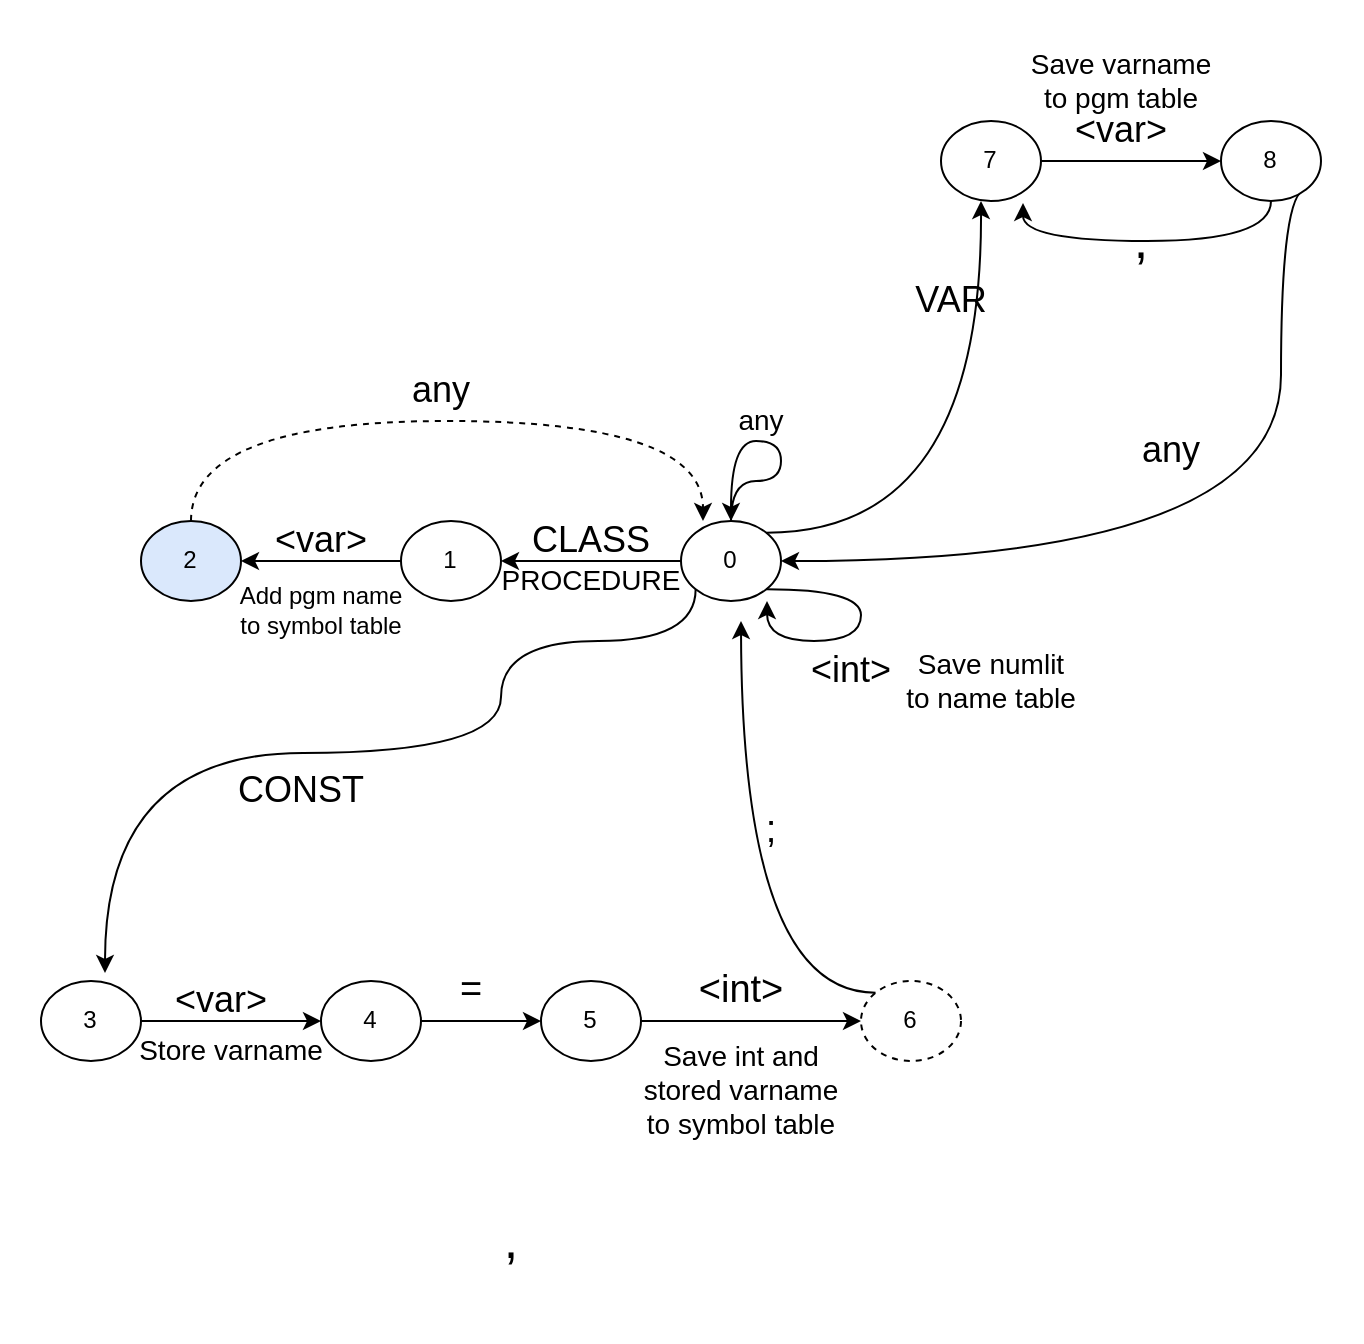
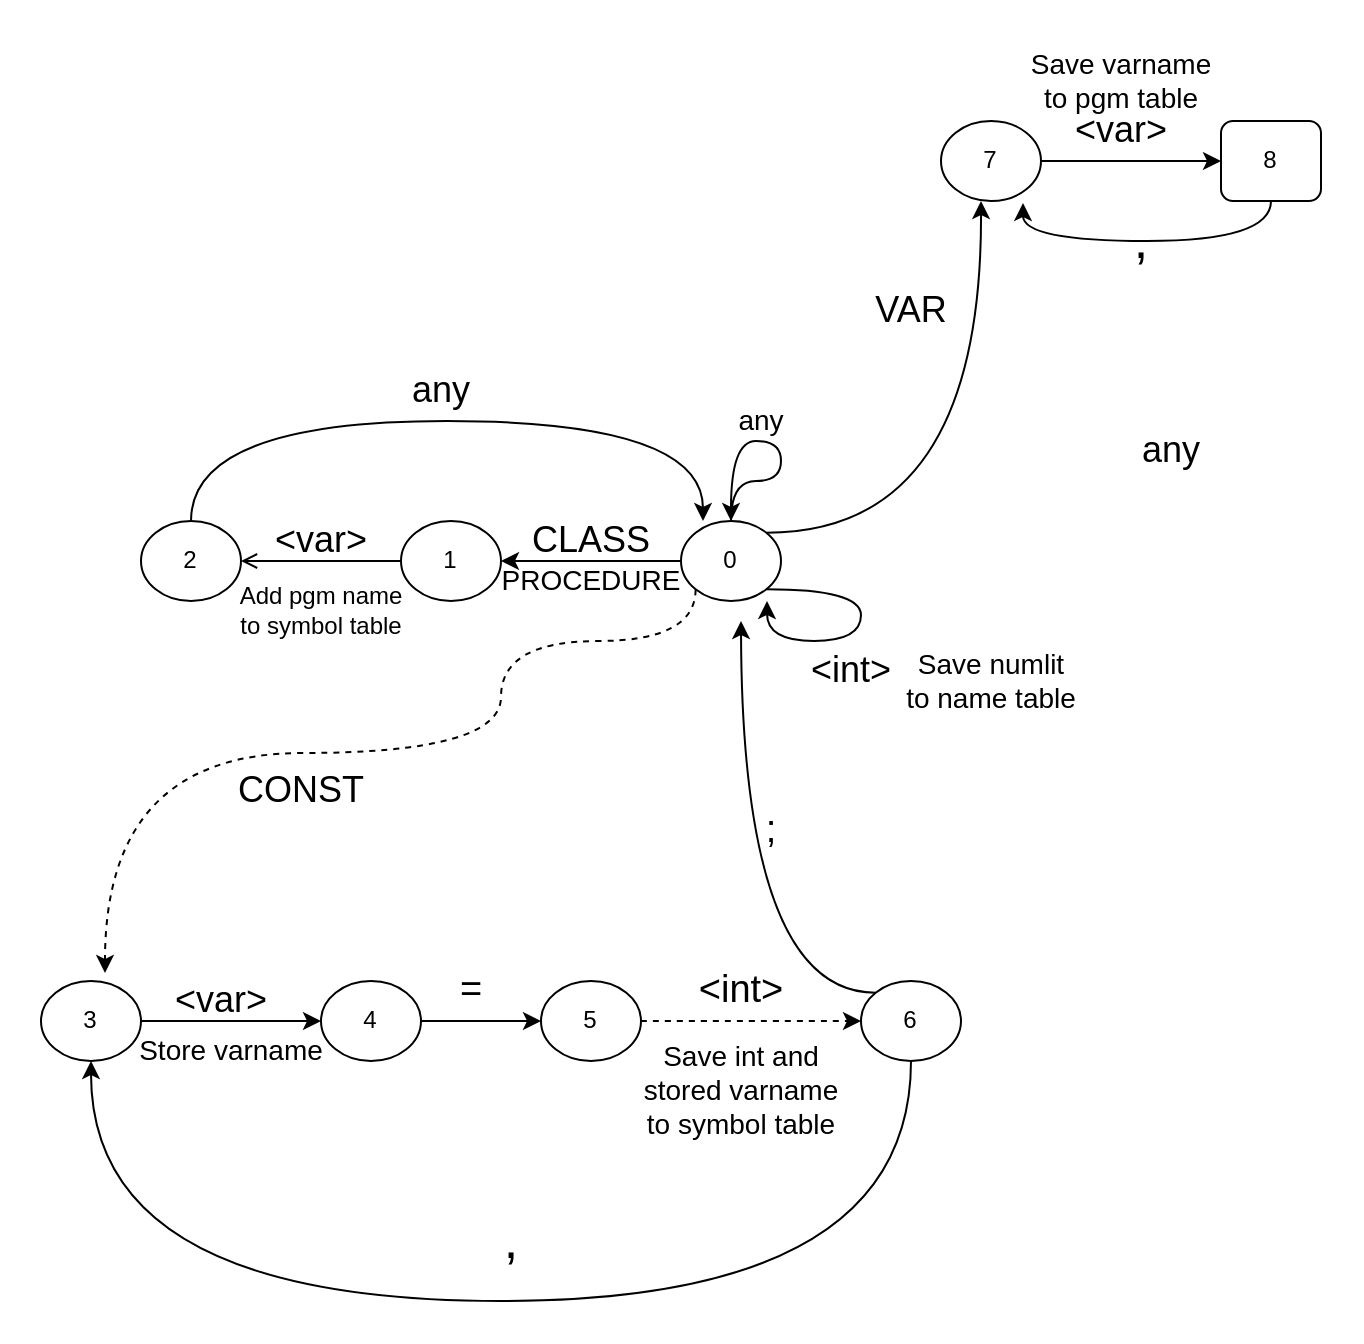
node "8": shape ellipse -> rounded rectangle
node "VAR": moved (951, 301) -> (911, 311)
edge "2" -> "0": style dashed -> solid
edge "8" -> "0": removed
node "2": fillcolor #dae8fc -> #ffffff
edge "1" -> "2": arrowhead classic -> open
edge "0" -> "3": style solid -> dashed
edge "5" -> "6": style solid -> dashed
node "6": style dashed -> solid
edge "6" -> "3": added
